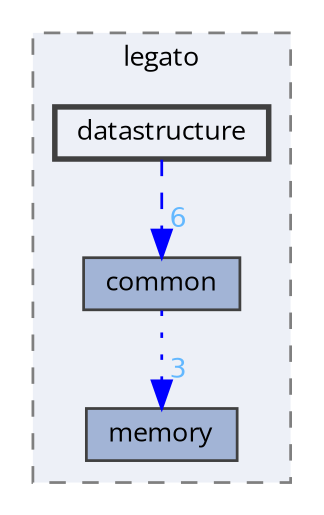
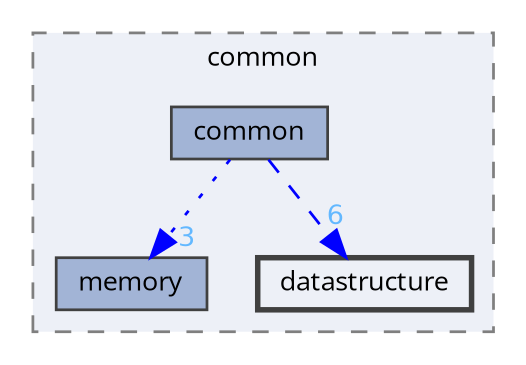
cluster "legato": label "legato" -> "common"
edge "datastructure" -> "common": reversed
